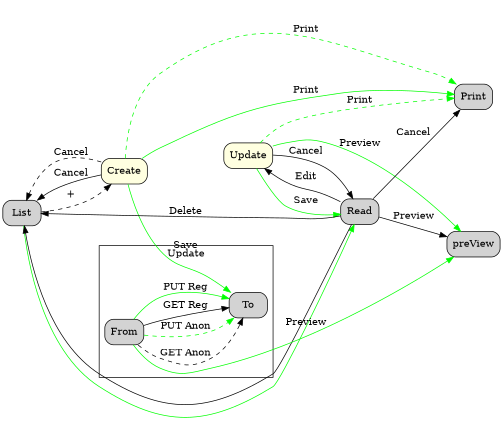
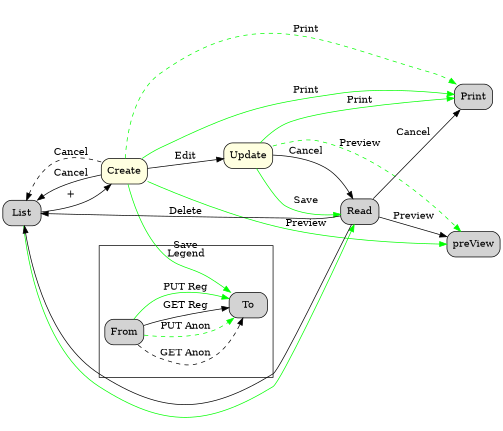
edge "Update" -> "Print": style dashed -> solid
edge "Update" -> "preView": style solid -> dashed
edge "Read" -> "Update": now "Create" -> "Update"
edge "List" -> "Create": style dashed -> solid
cluster "Update": label "Update" -> "Legend"
edge "From" -> "preView": now "Create" -> "preView"
